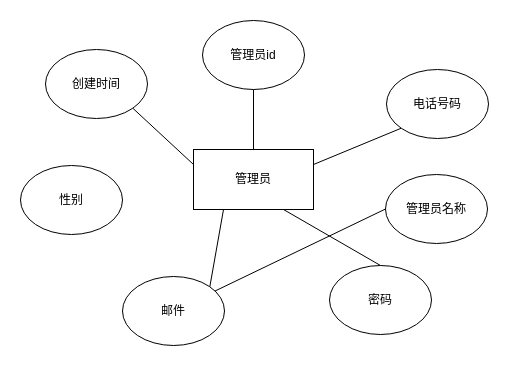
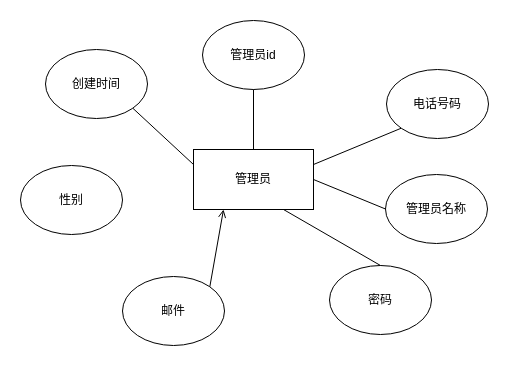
edge "管理员" -- "邮件": arrowhead none -> open
edge "管理员名称" -- "邮件": now "管理员名称" -- "管理员"
